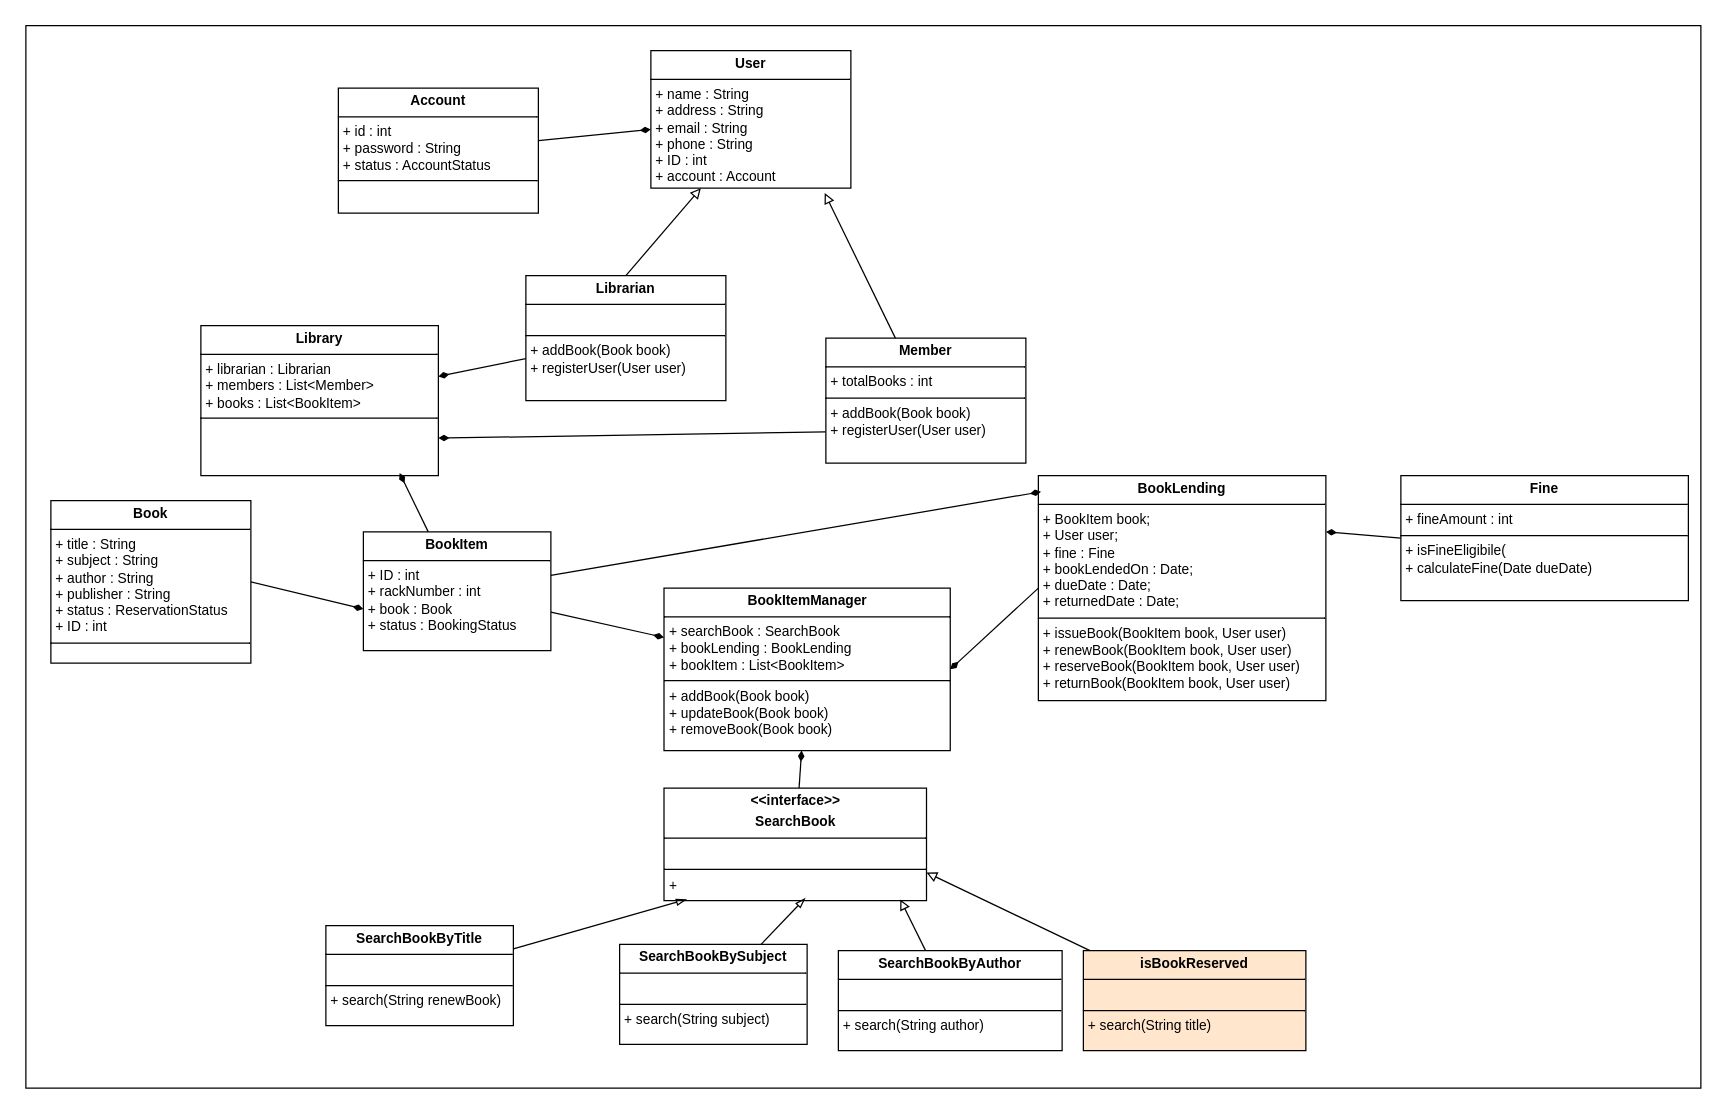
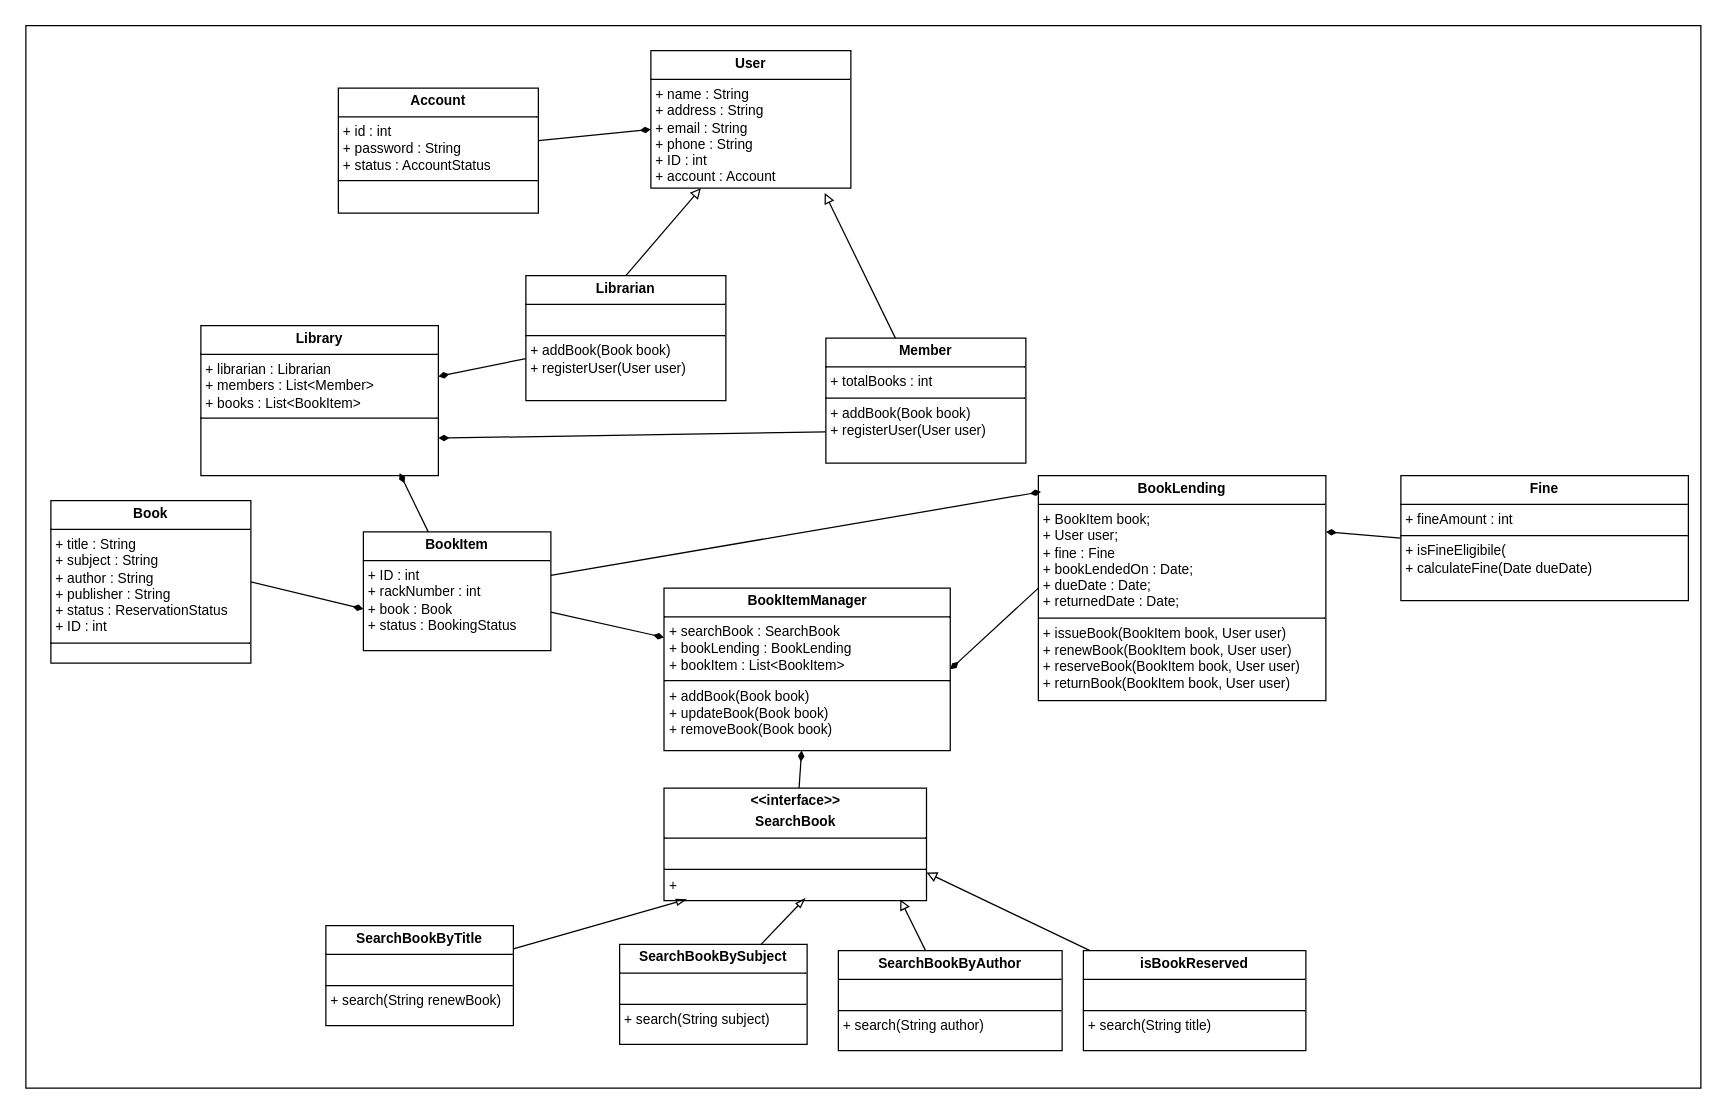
node "isBookReserved + search(String title)": fillcolor #ffe6cc -> #ffffff
